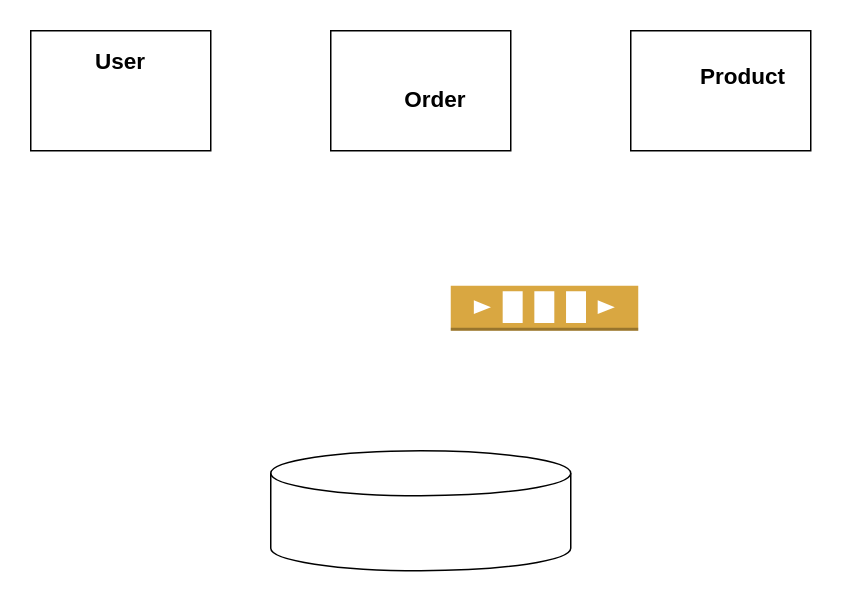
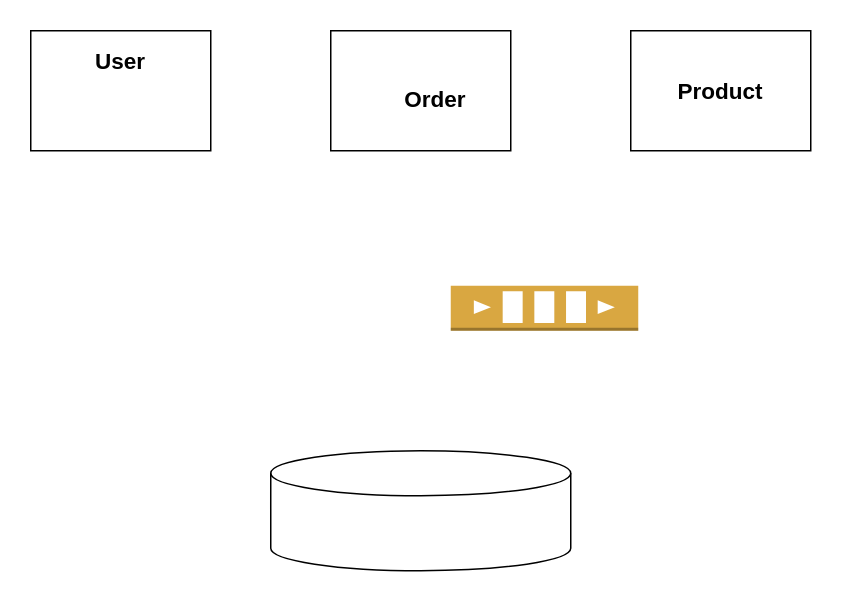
node "Product": moved (743, 76) -> (721, 91)
